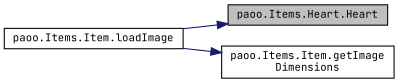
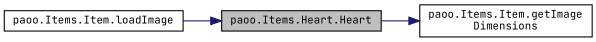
edge "paoo.Items.Item.loadImage" -> "paoo.Items.Item.getImage Dimensions": now "paoo.Items.Heart.Heart" -> "paoo.Items.Item.getImage Dimensions"
